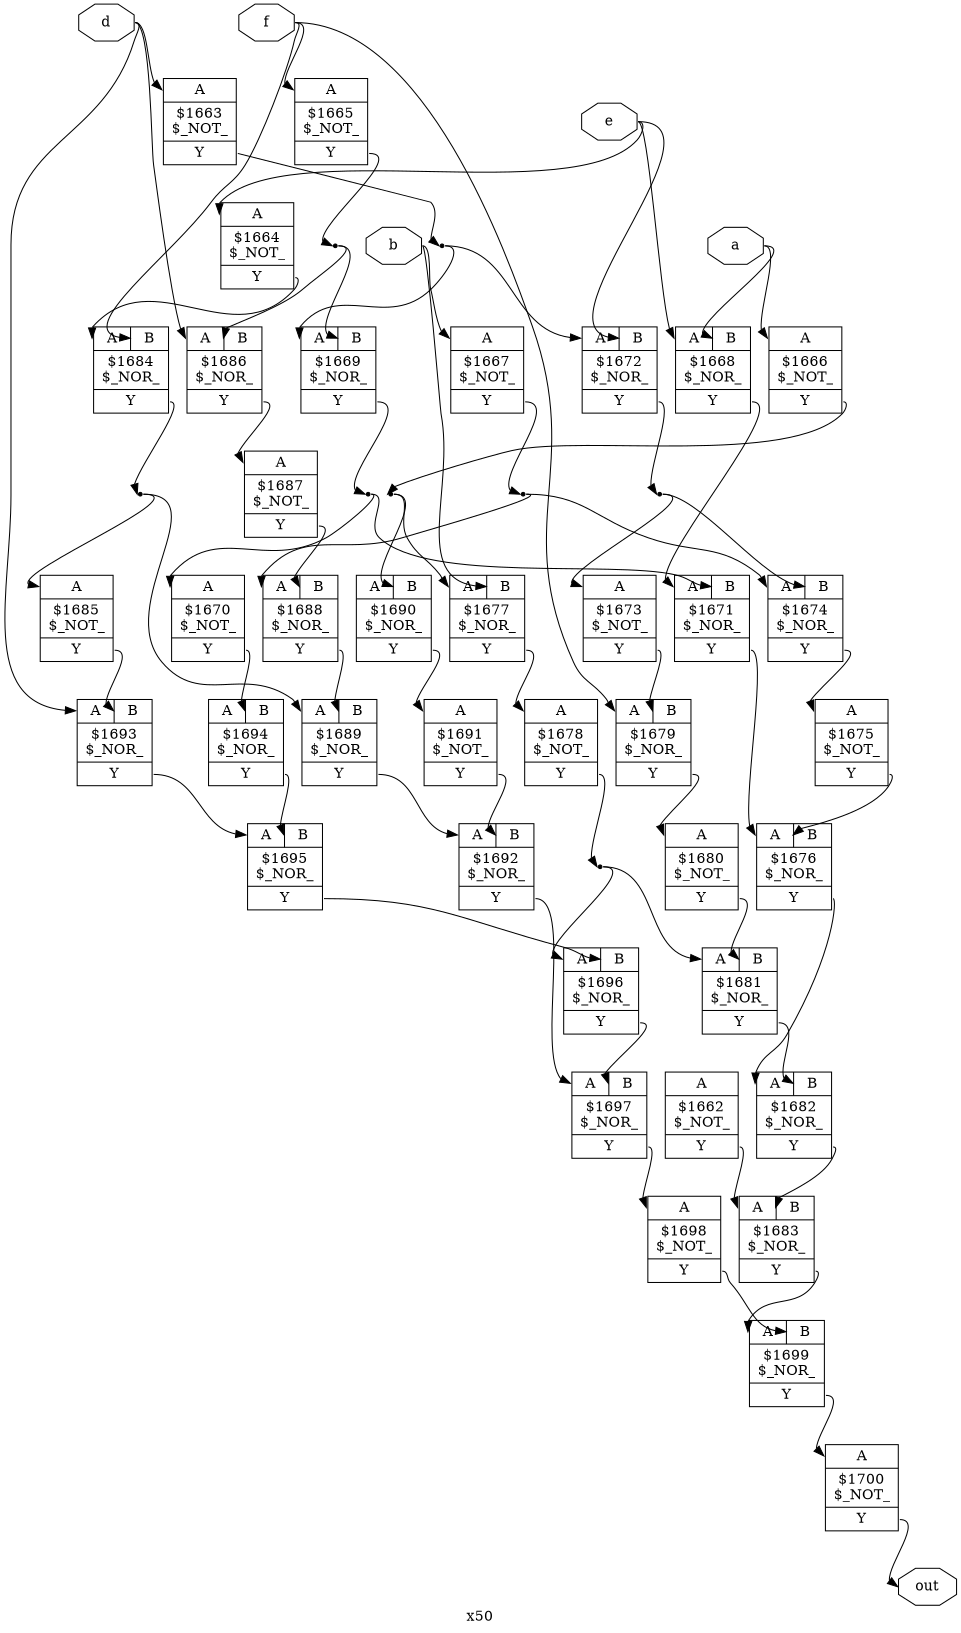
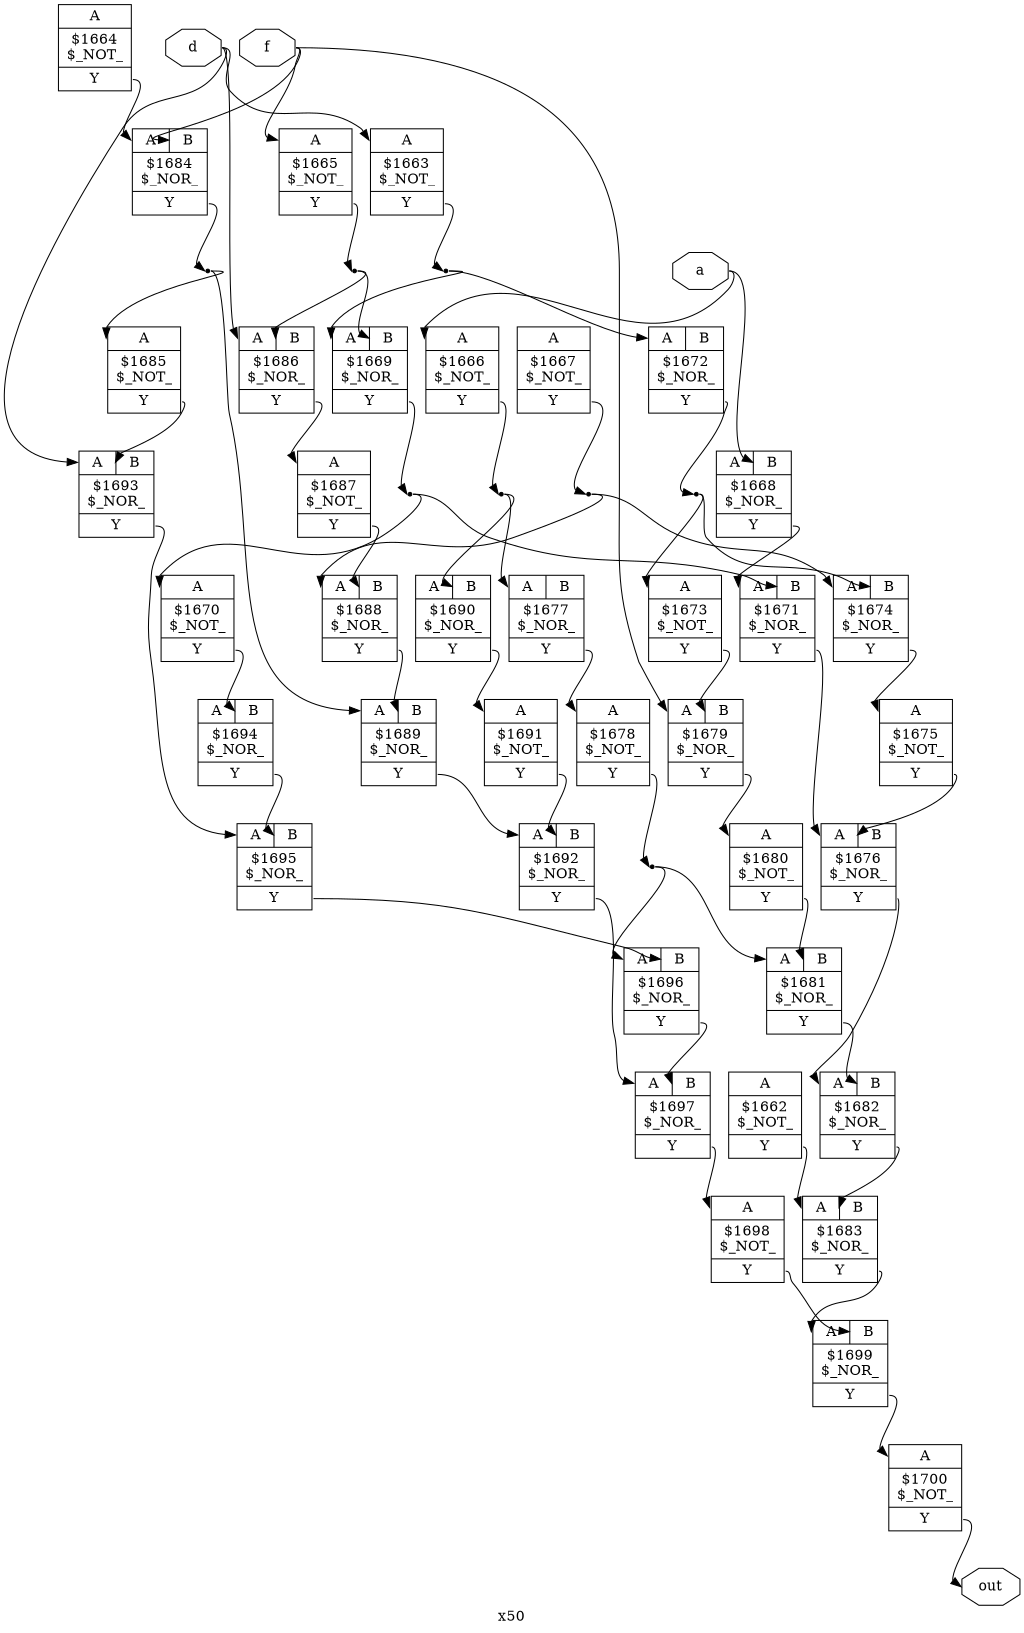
node "e": removed
node "b": removed
